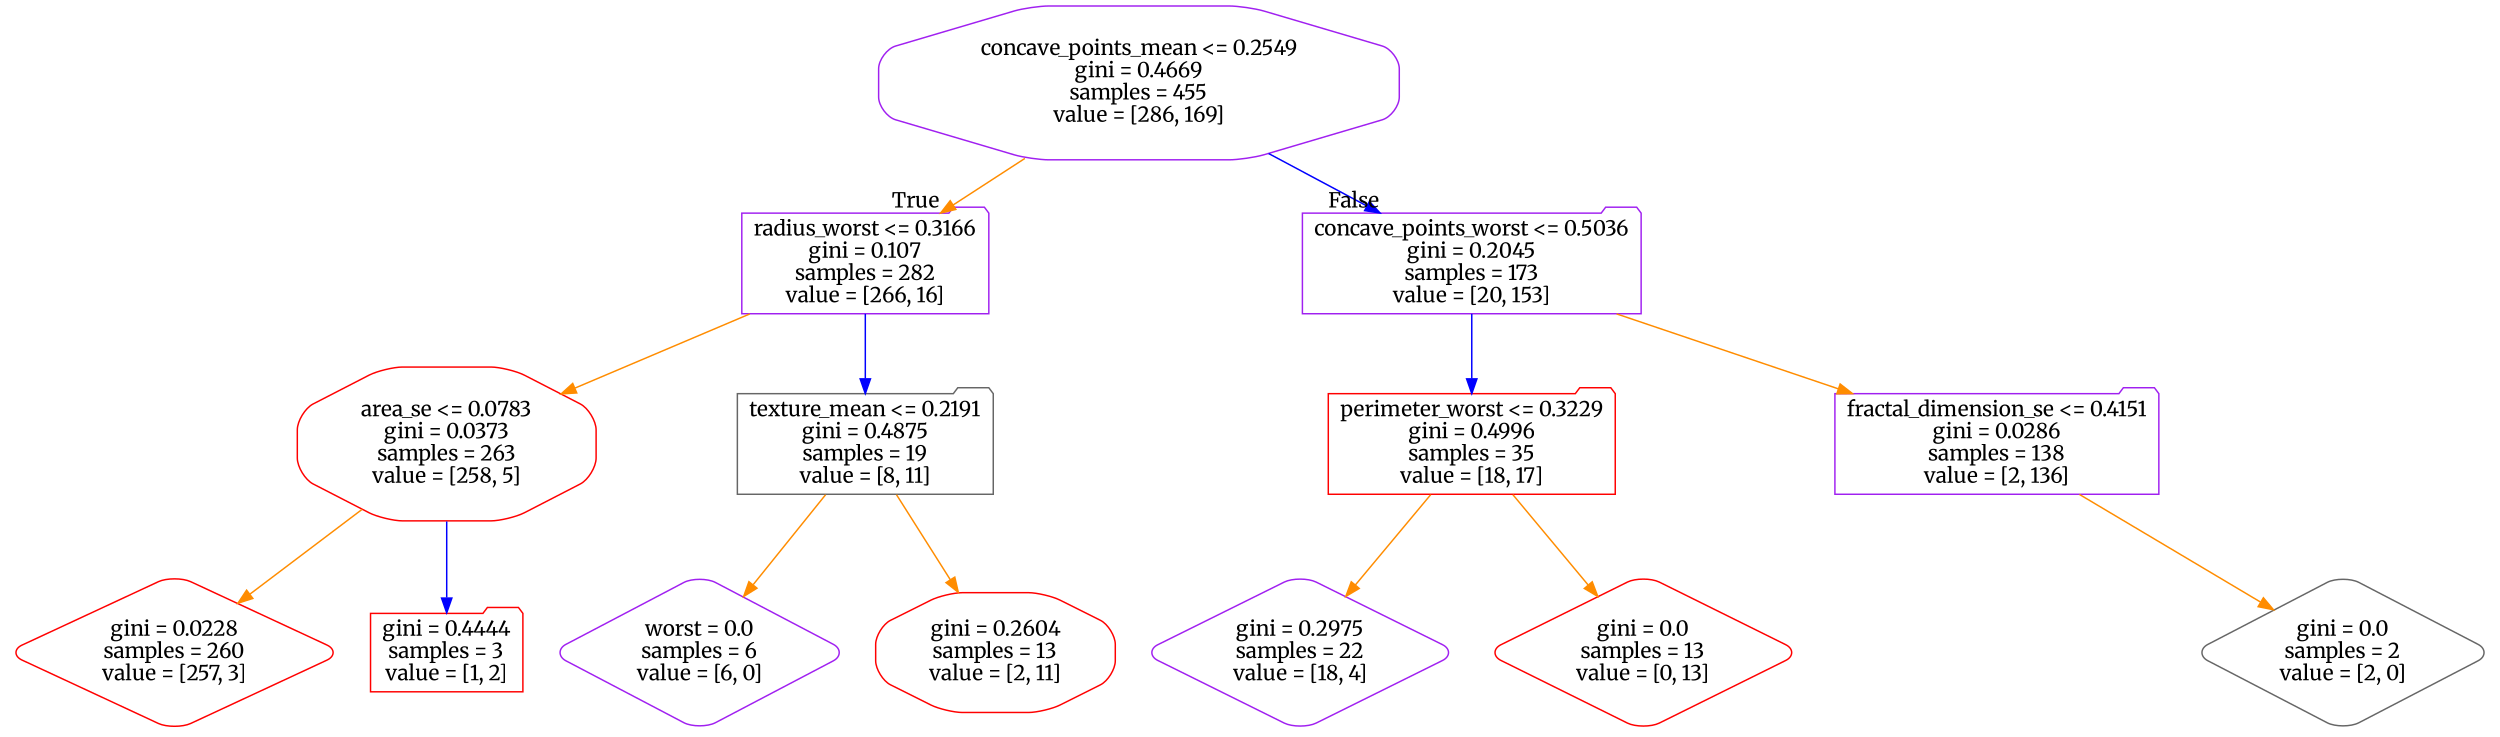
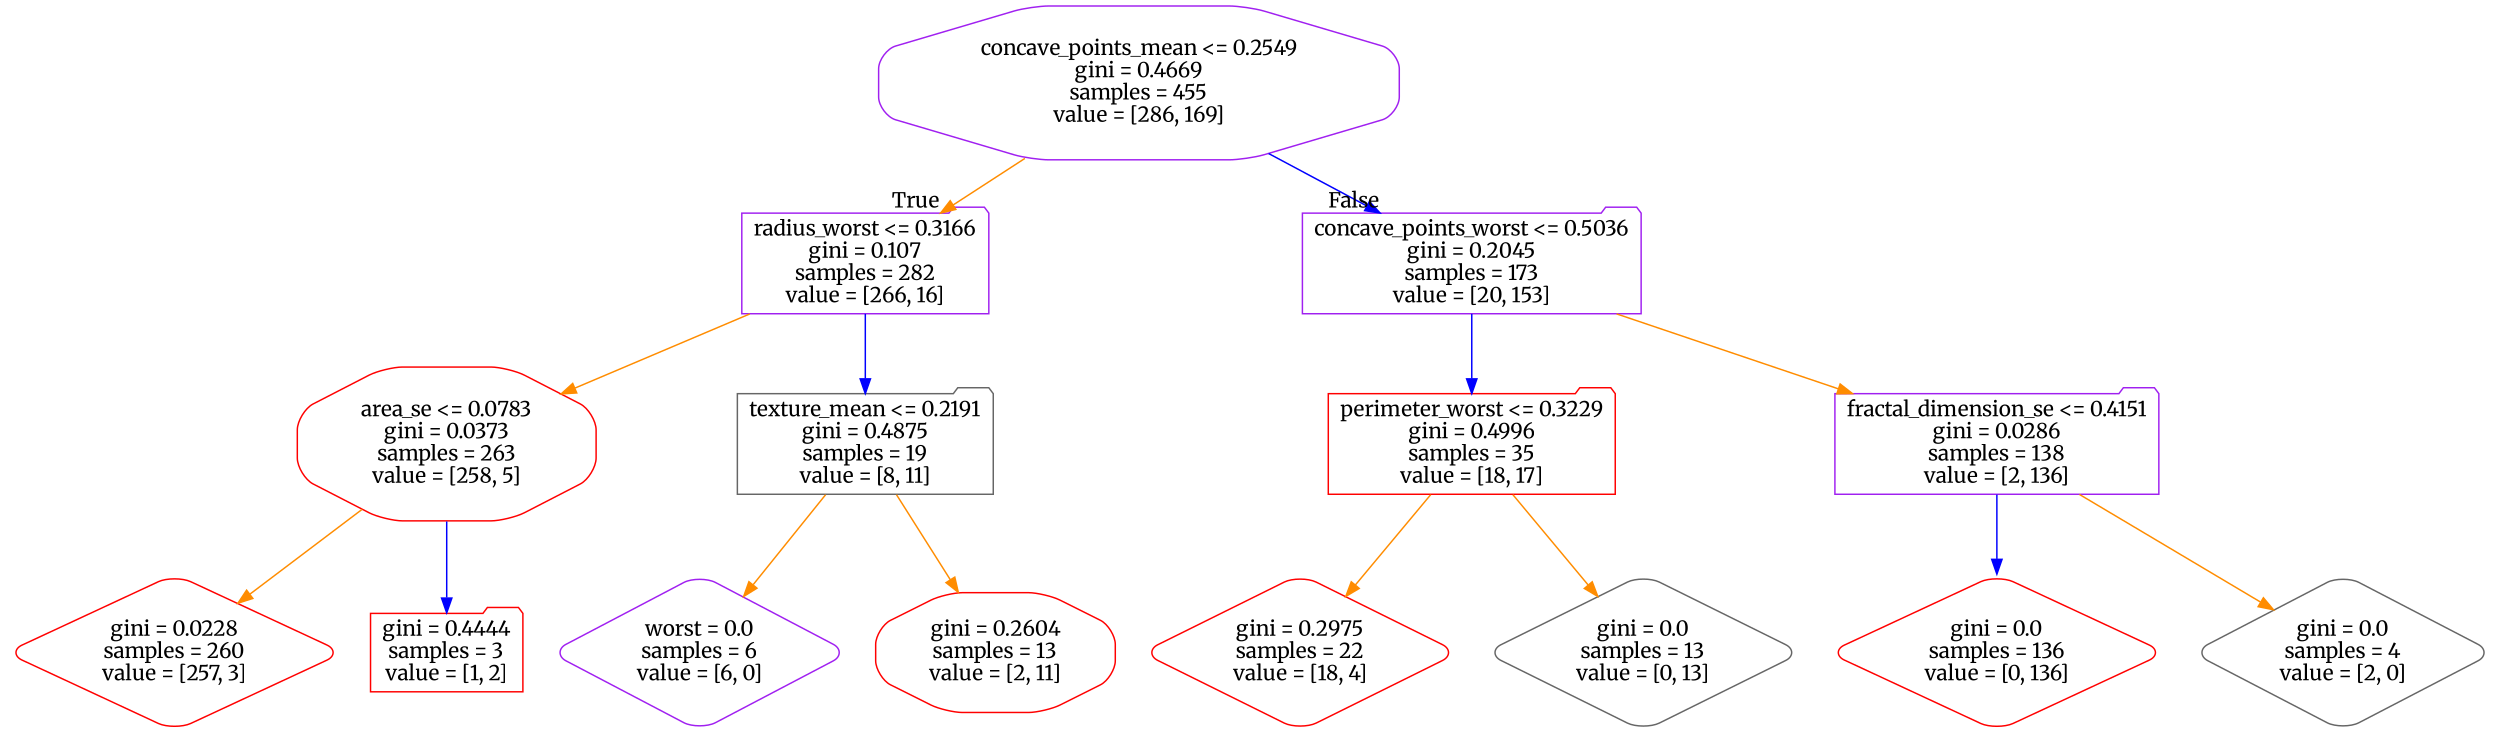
node "gini = 0.2975 samples = 22 value = [18, 4]": color purple -> red
node "gini = 0.0 samples = 13 value = [0, 13]": color red -> gray40
node "gini = 0.0 samples = 136 value = [0, 136]": added
node "gini = 0.0 samples = 2 value = [2, 0]": label "gini = 0.0 samples = 2 value = [2, 0]" -> "gini = 0.0 samples = 4 value = [2, 0]"
